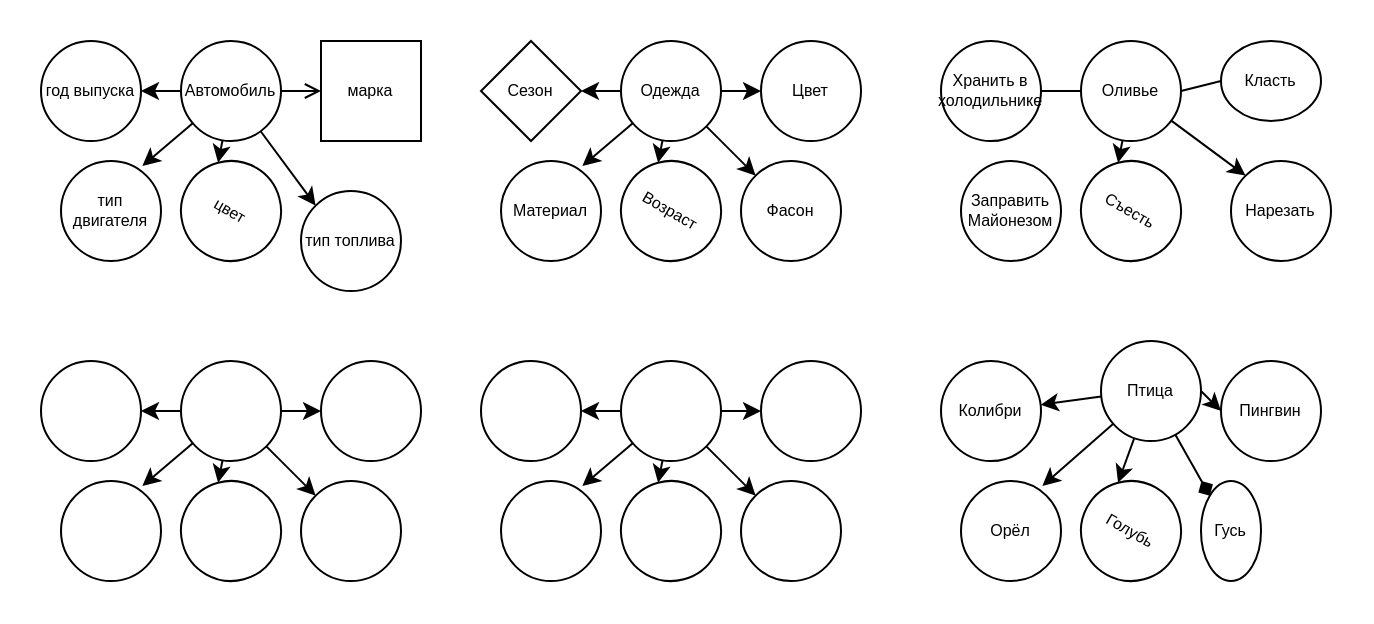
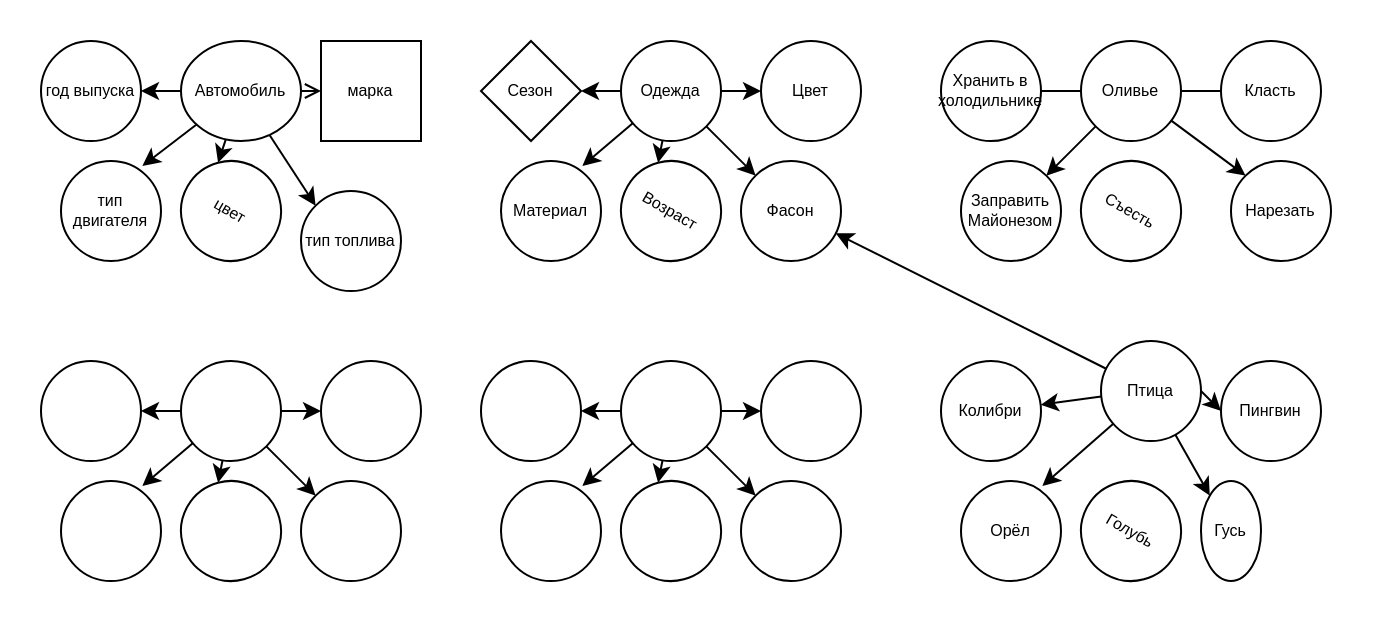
node "Класть": size 100x80 -> 100x100
node "Автомобиль": size 100x100 -> 120x100
edge "Оливье" -> "Съесть": now "Оливье" -> "Заправить Майонезом"
edge "Птица" -> "Голубь": now "Птица" -> "Фасон"
edge "Птица" -> "Гусь": arrowhead diamond -> classic
